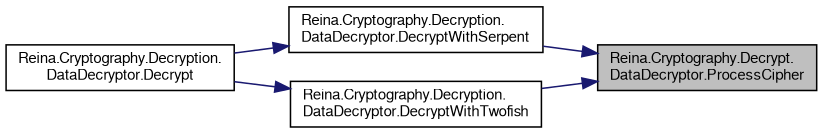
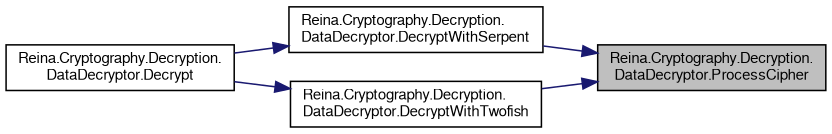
node "Reina.Cryptography.Decrypt. DataDecryptor.ProcessCipher": label "Reina.Cryptography.Decrypt. DataDecryptor.ProcessCipher" -> "Reina.Cryptography.Decryption. DataDecryptor.ProcessCipher"
